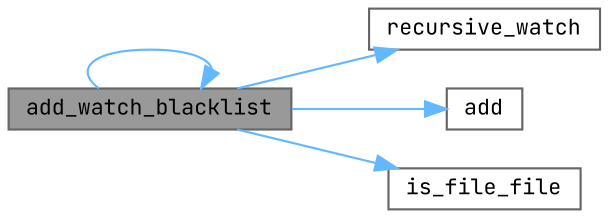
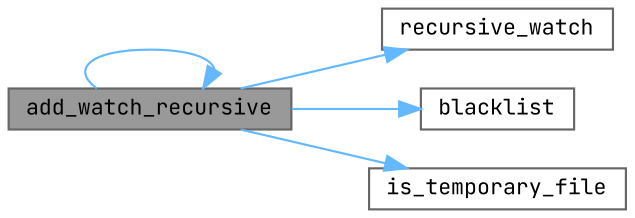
node "add_watch_blacklist": label "add_watch_blacklist" -> "add_watch_recursive"
node "add": label "add" -> "blacklist"
node "is_file_file": label "is_file_file" -> "is_temporary_file"
